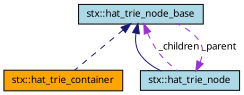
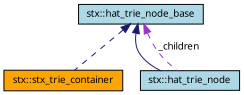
edge "stx::hat_trie_node_base" -> "stx::hat_trie_node": removed, label "_parent"
node "stx::hat_trie_container": label "stx::hat_trie_container" -> "stx::stx_trie_container"
